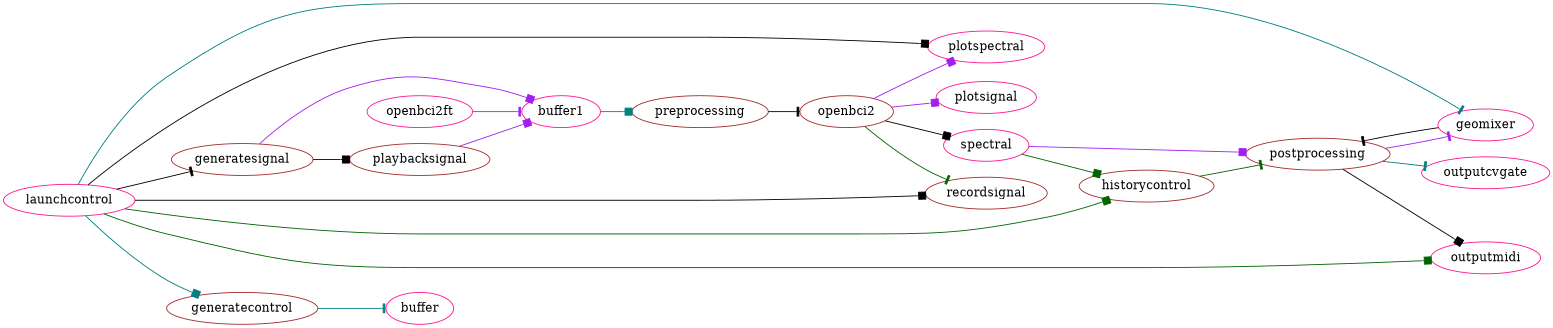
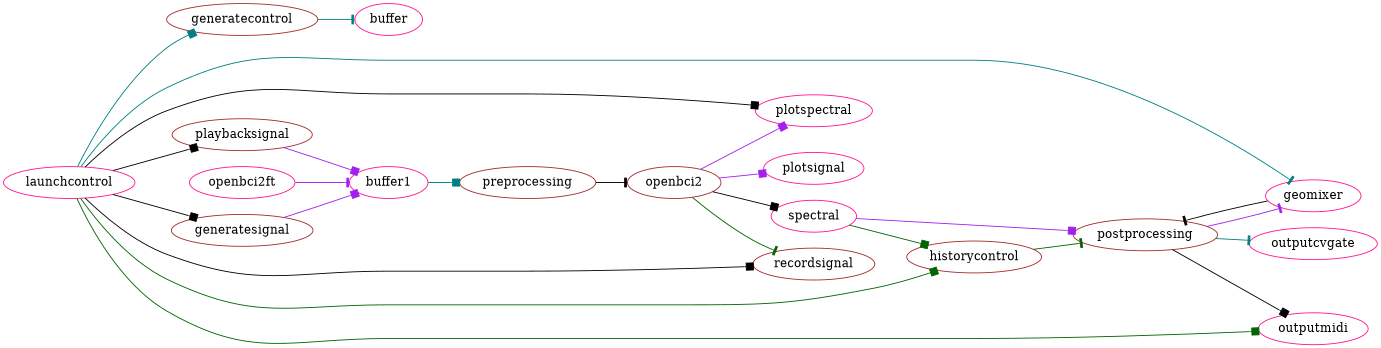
edge "generatesignal" -> "playbacksignal": now "launchcontrol" -> "playbacksignal"
edge "launchcontrol" -> "generatesignal": arrowhead tee -> box
